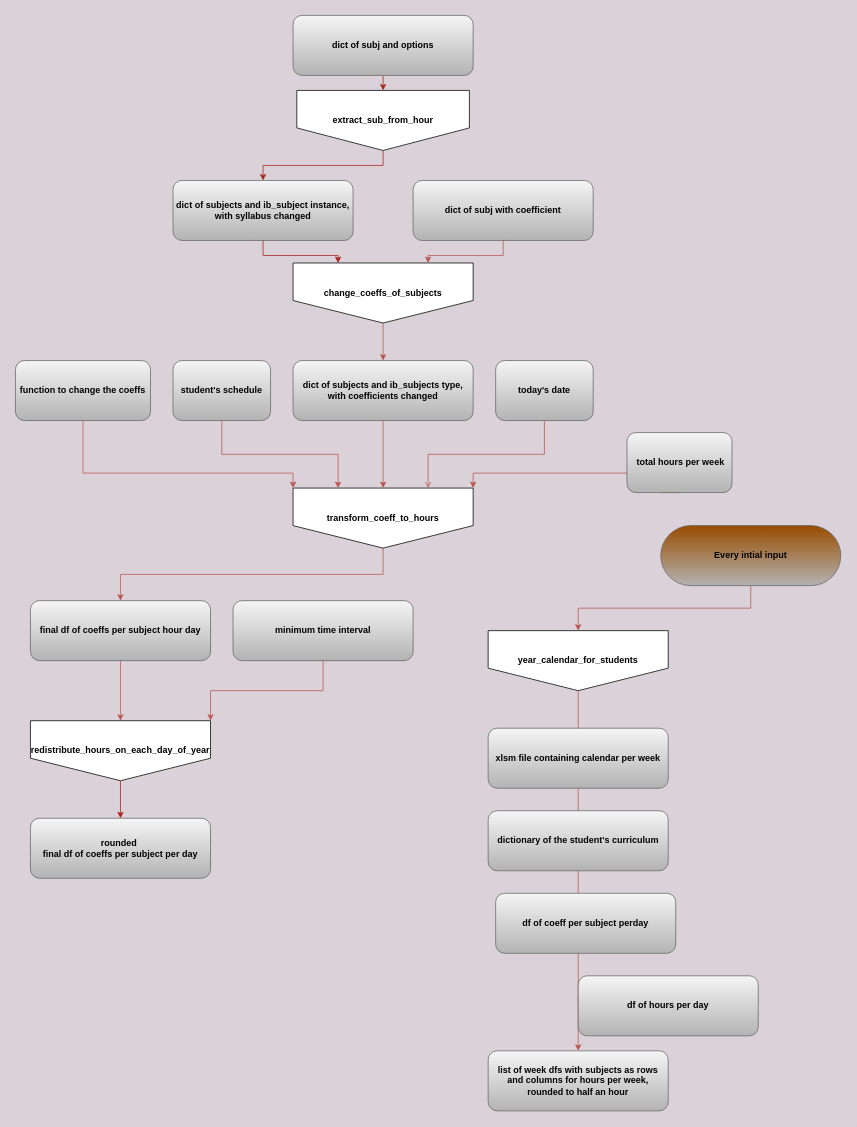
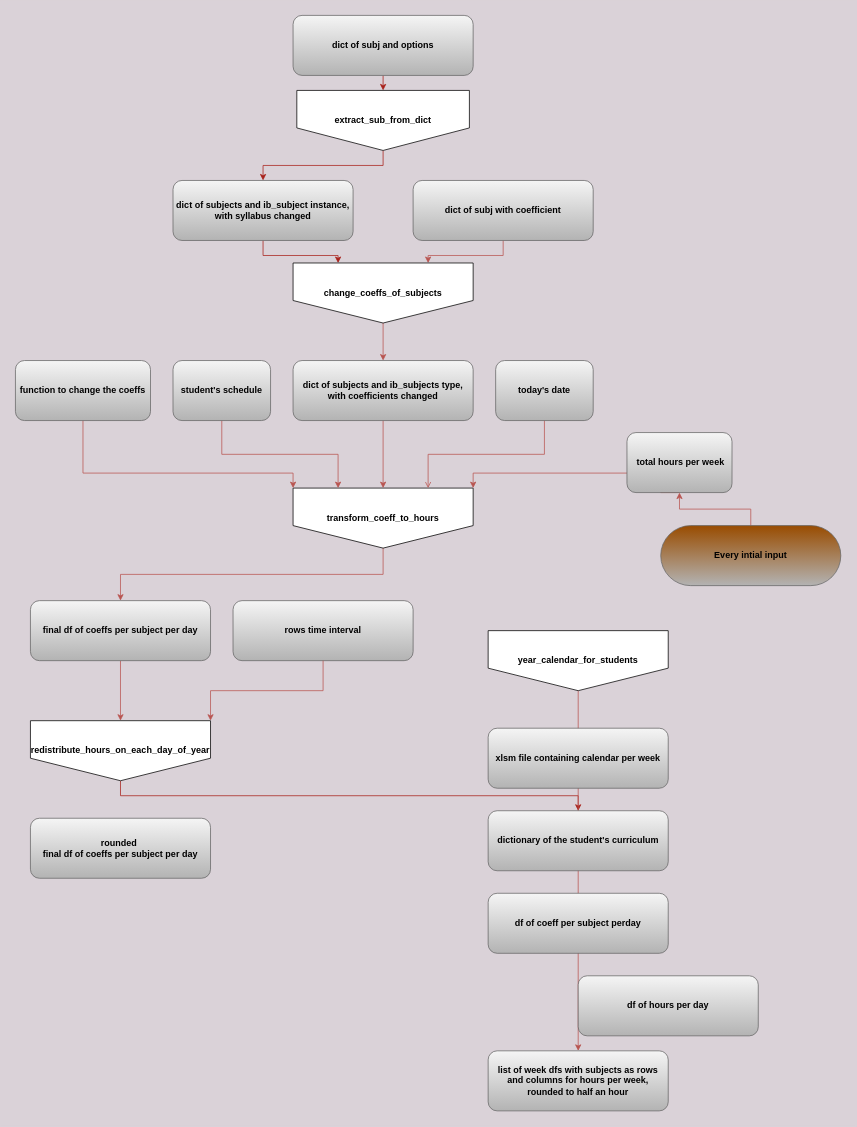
node "extract_sub_from_hour": label "extract_sub_from_hour" -> "extract_sub_from_dict"
edge "Every intial input" -> "year_calendar_for_students": now "Every intial input" -> "total hours per week"
node "final df of coeffs per subject hour day": label "final df of coeffs per subject hour day" -> "final df of coeffs per subject per day"
node "minimum time interval": label "minimum time interval" -> "rows time interval"
edge "redistribute_hours_on_each_day_of_year" -> "rounded final df of coeffs per subject per day": now "redistribute_hours_on_each_day_of_year" -> "dictionary of the student's curriculum"
node "df of coeff per subject perday": moved (585, 923) -> (578, 923)
